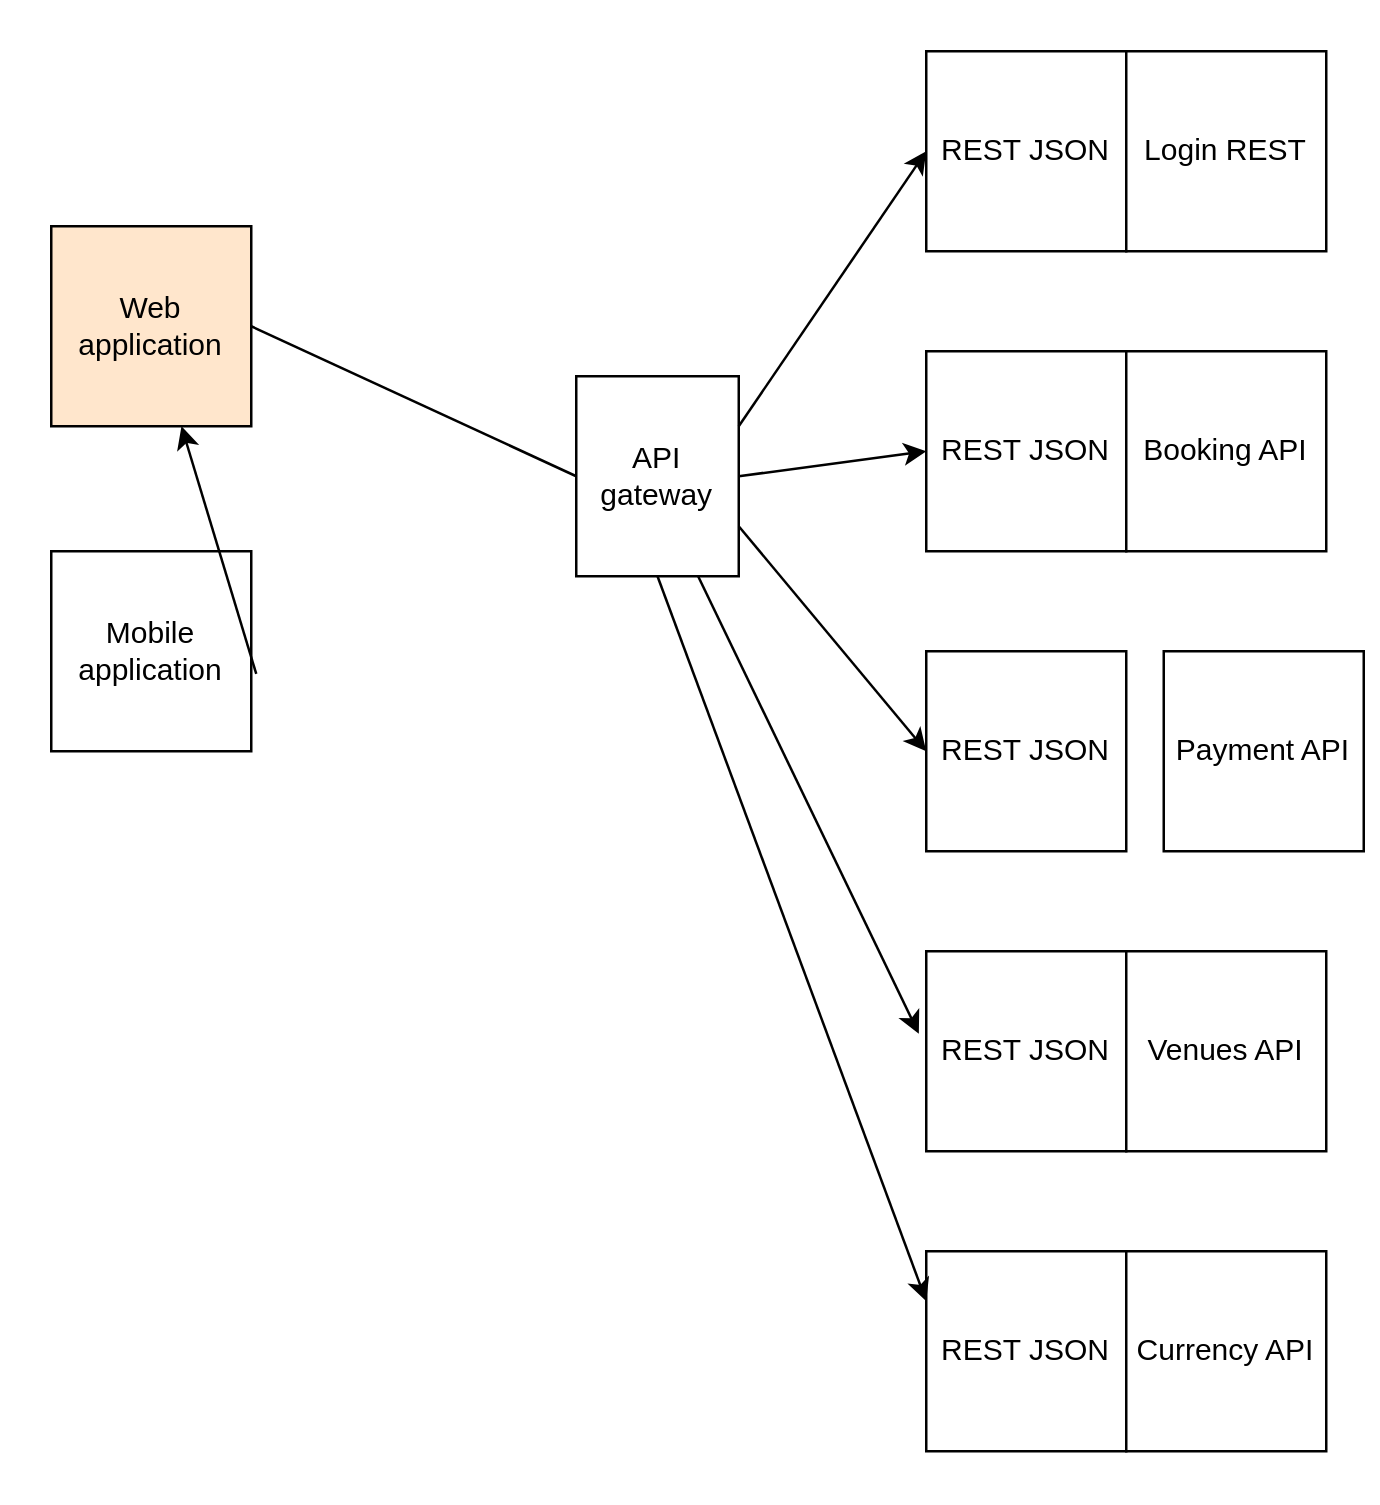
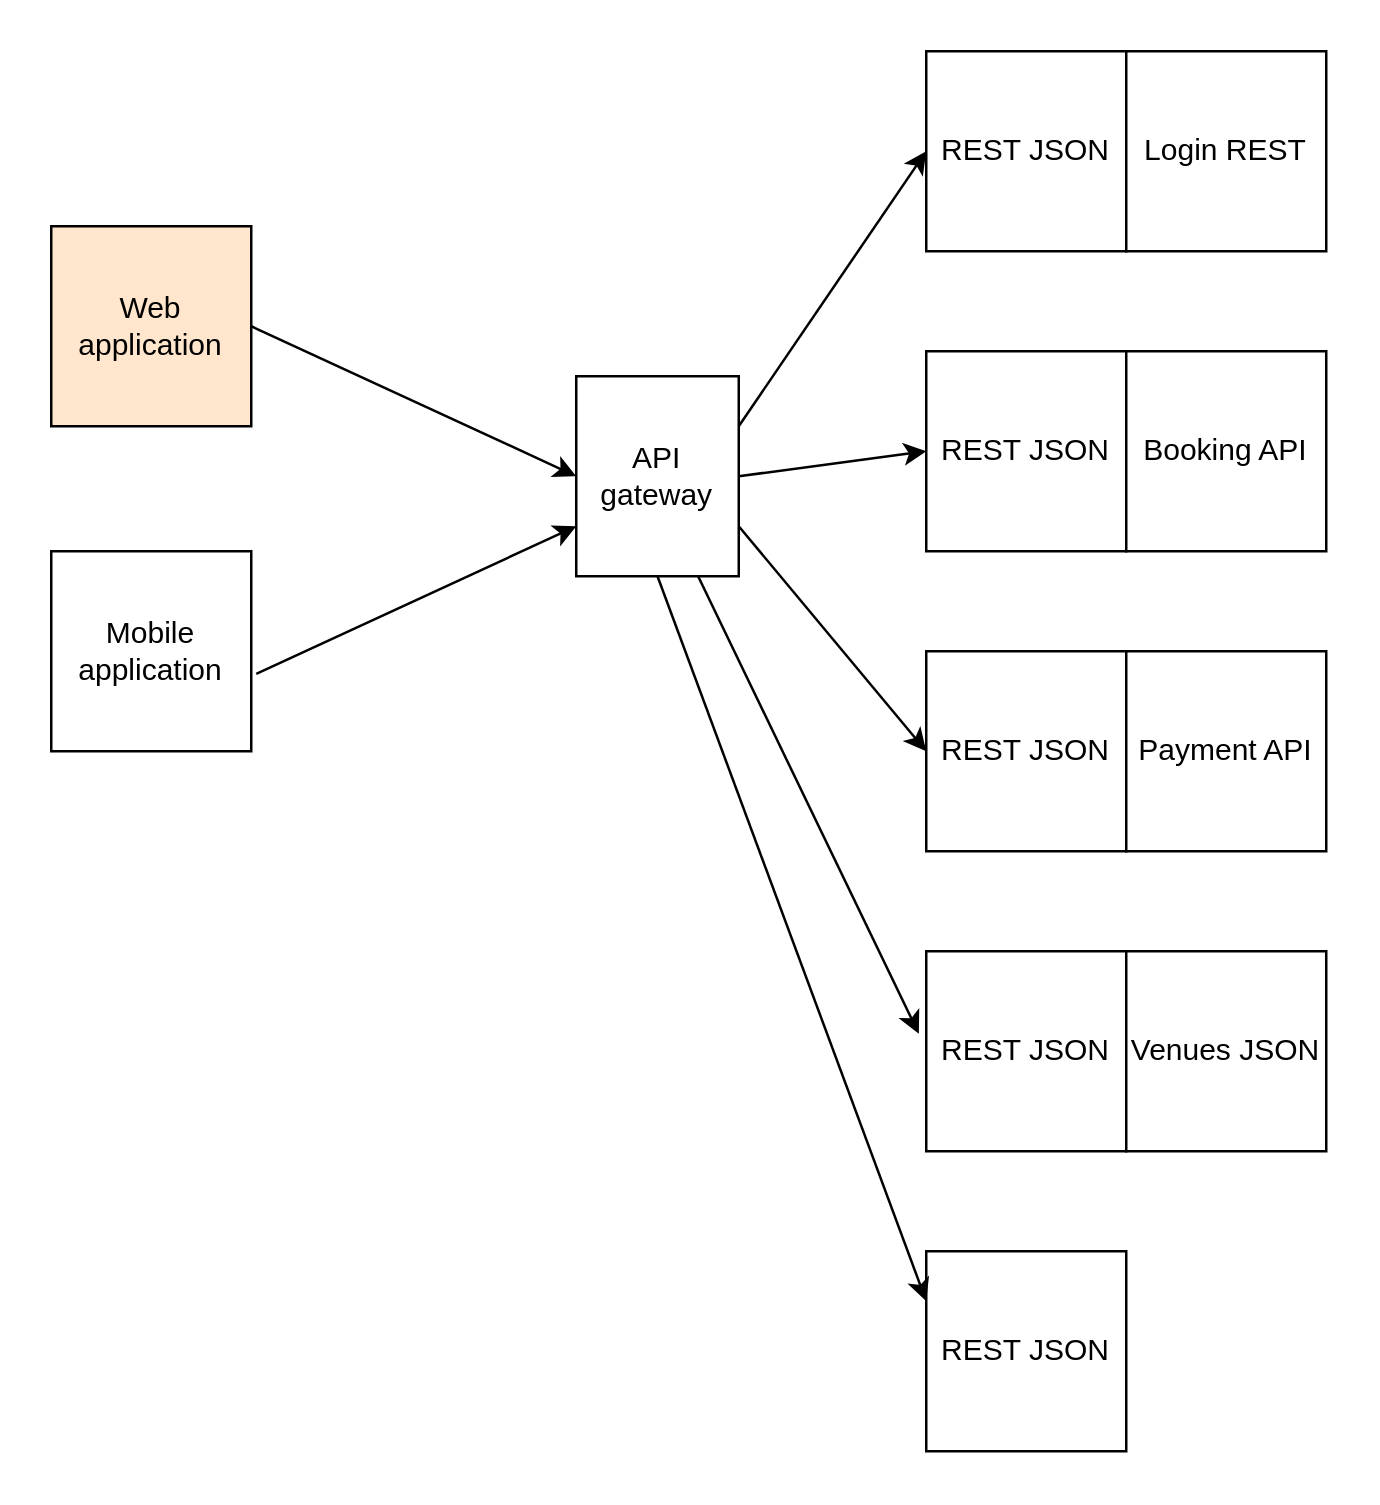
edge "Web application" -- "API gateway": arrowhead none -> classic
edge "Mobile application" -> "Web application": now "Mobile application" -> "API gateway"
node "Payment API": moved (1264, 751) -> (1226, 751)
node "Venues API": label "Venues API" -> "Venues JSON"
node "Currency API": removed
